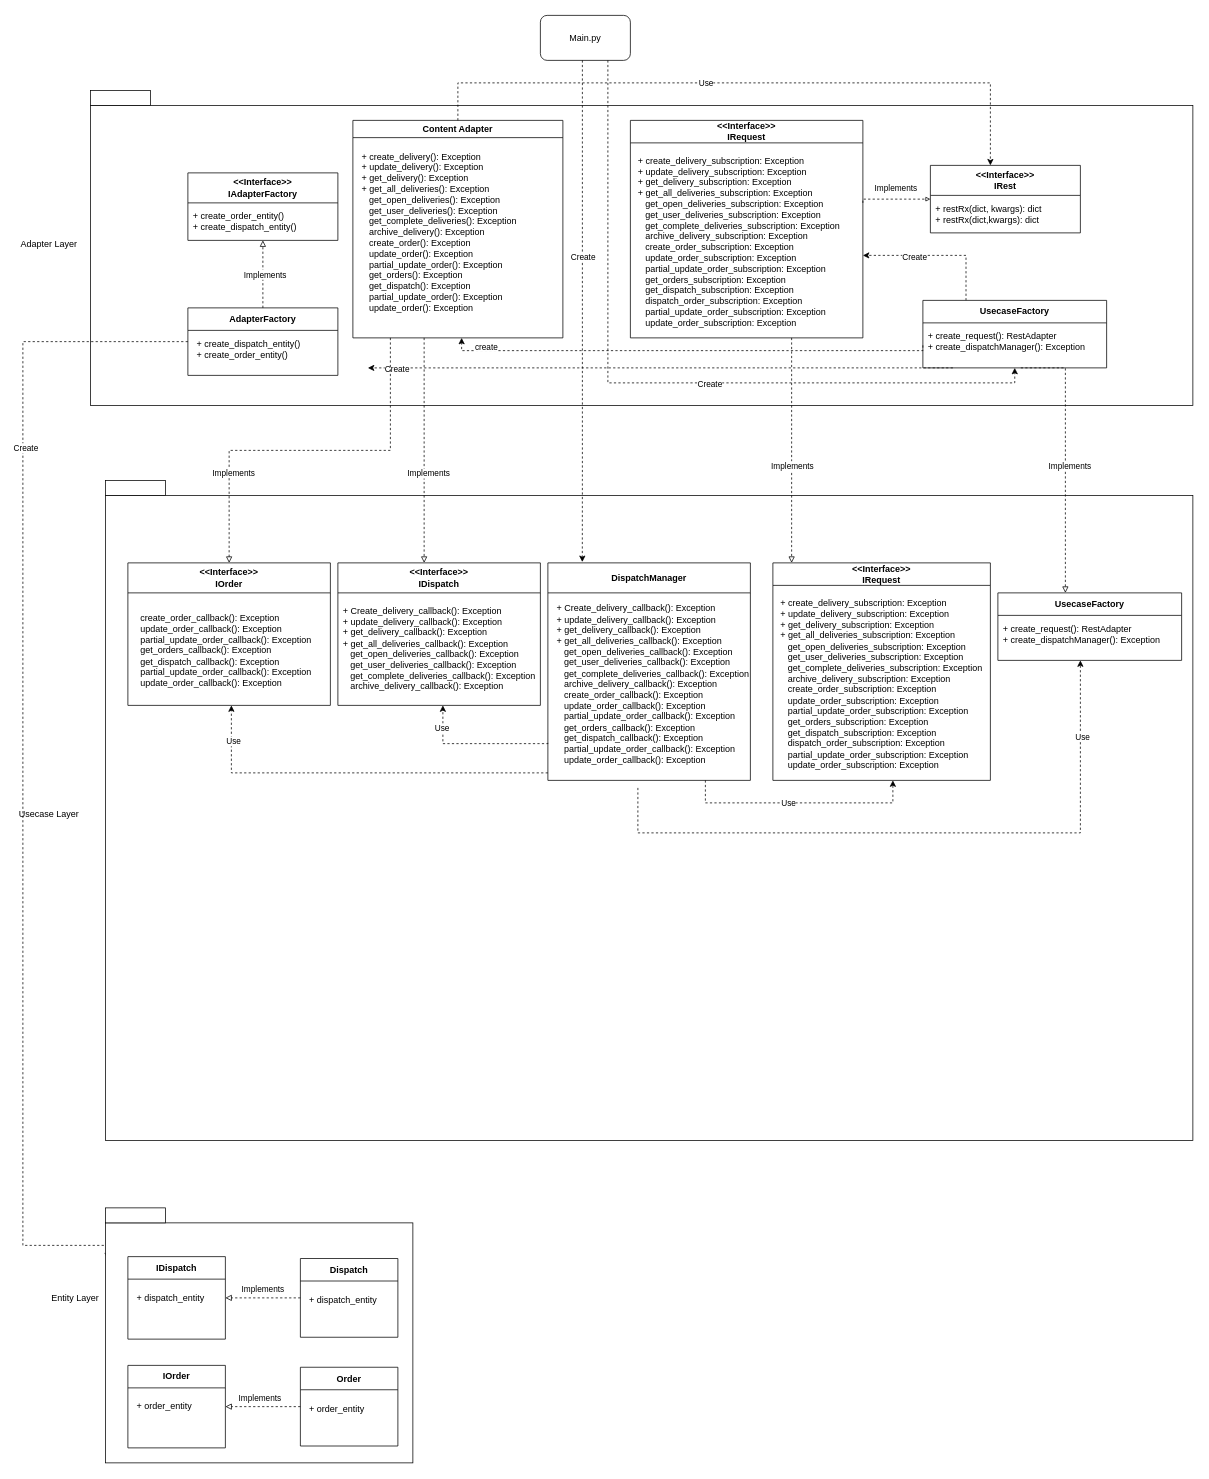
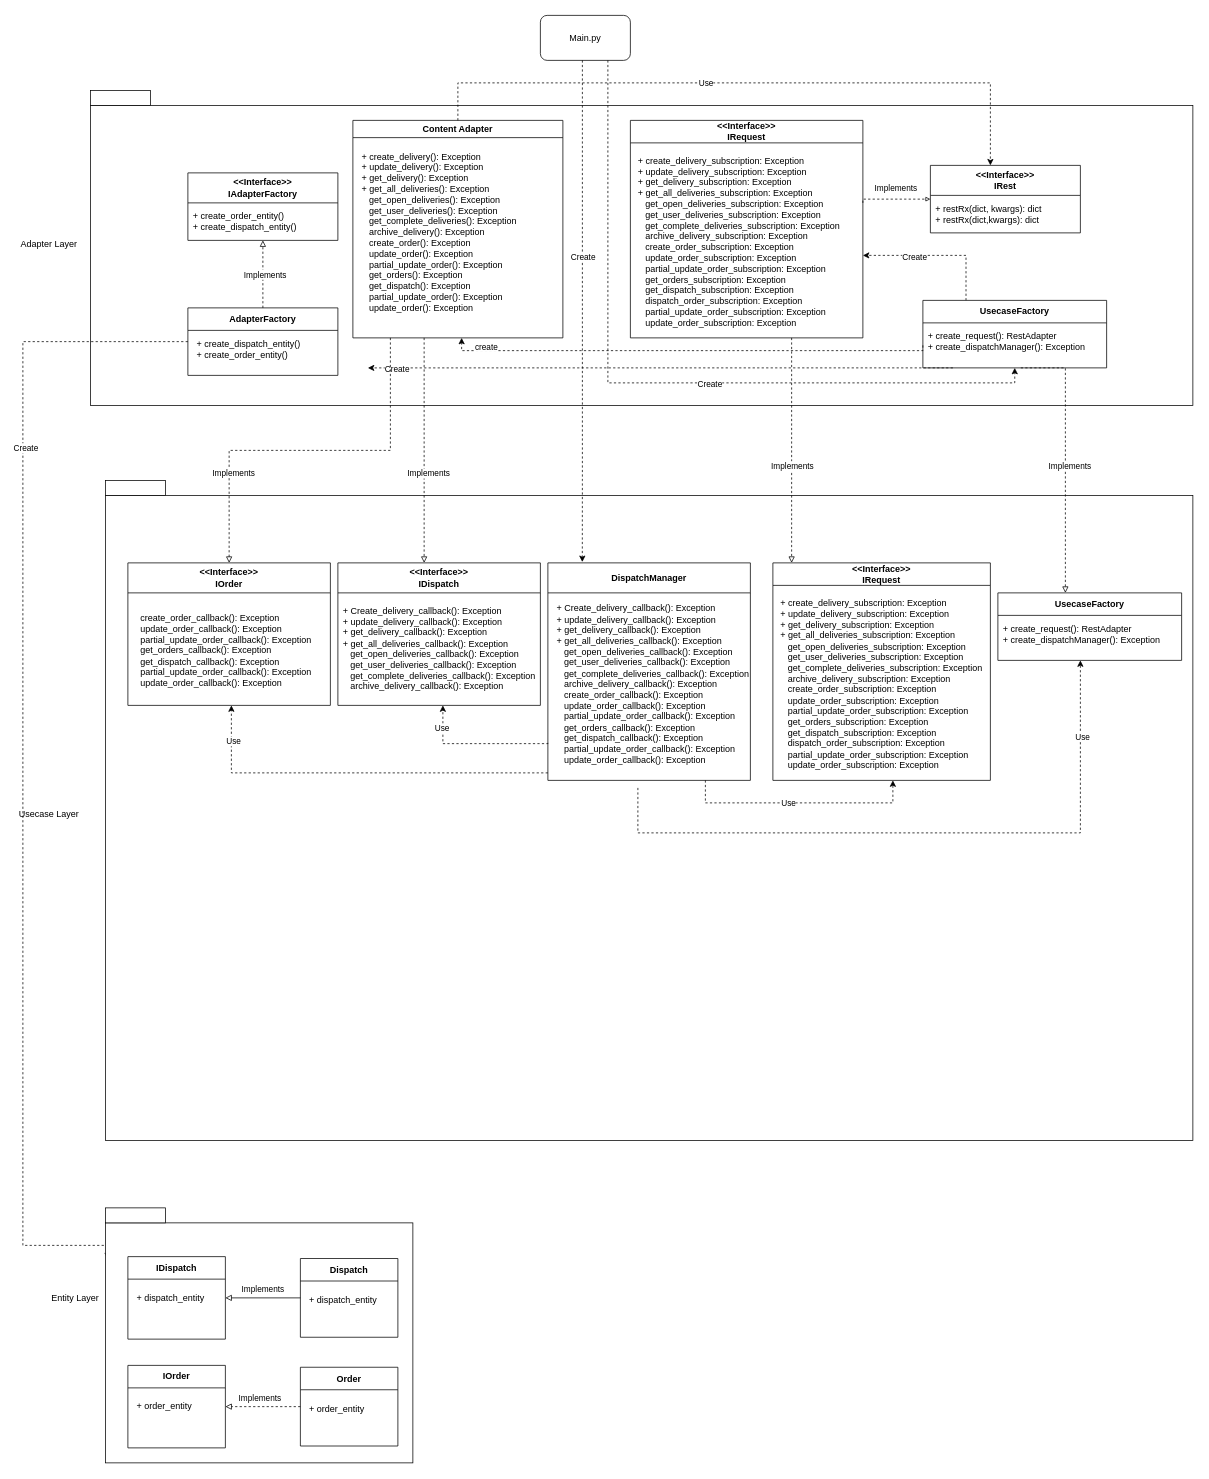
edge "Dispatch" -> "IDispatch": style dashed -> solid
